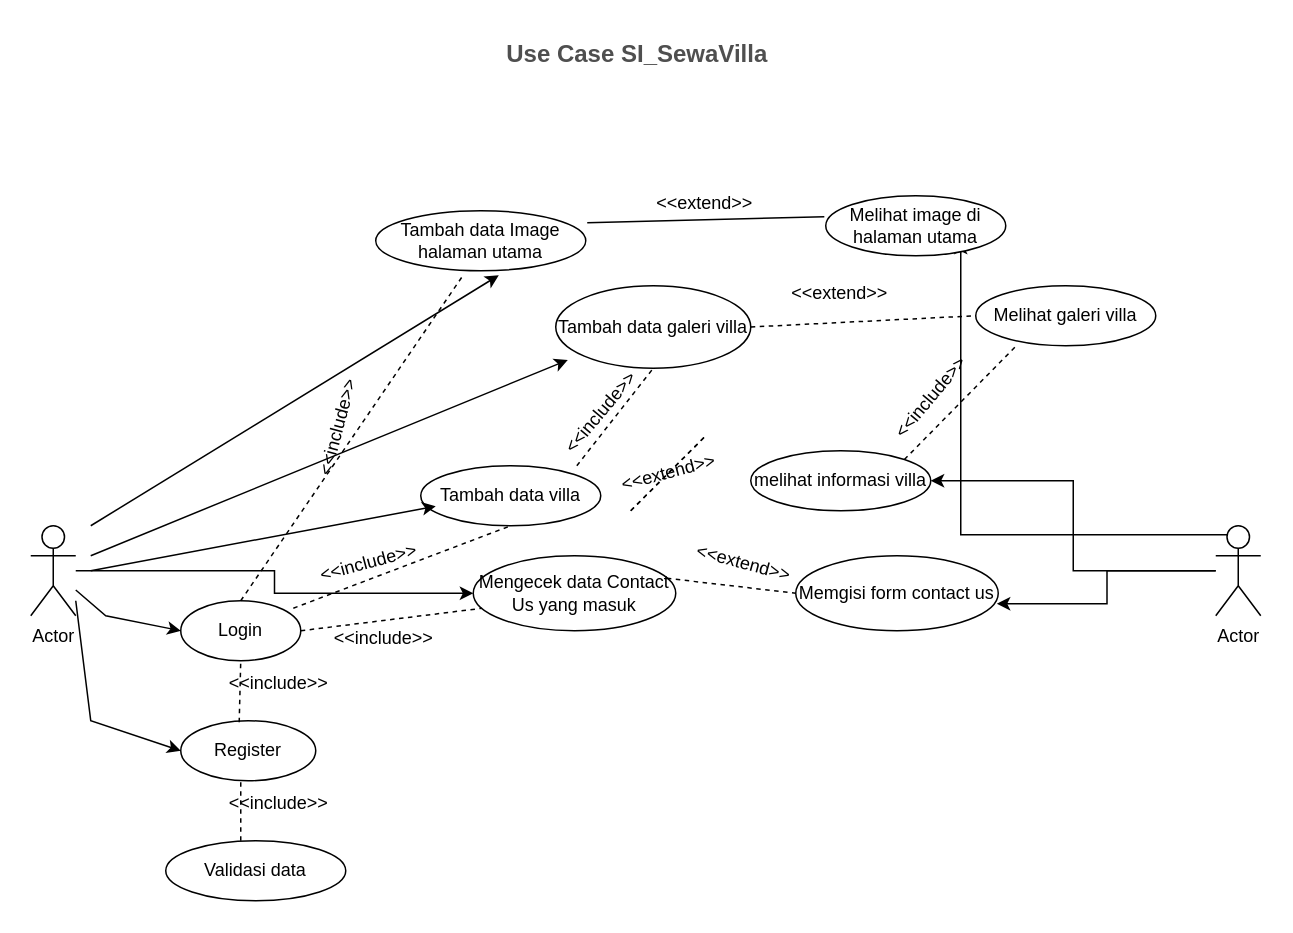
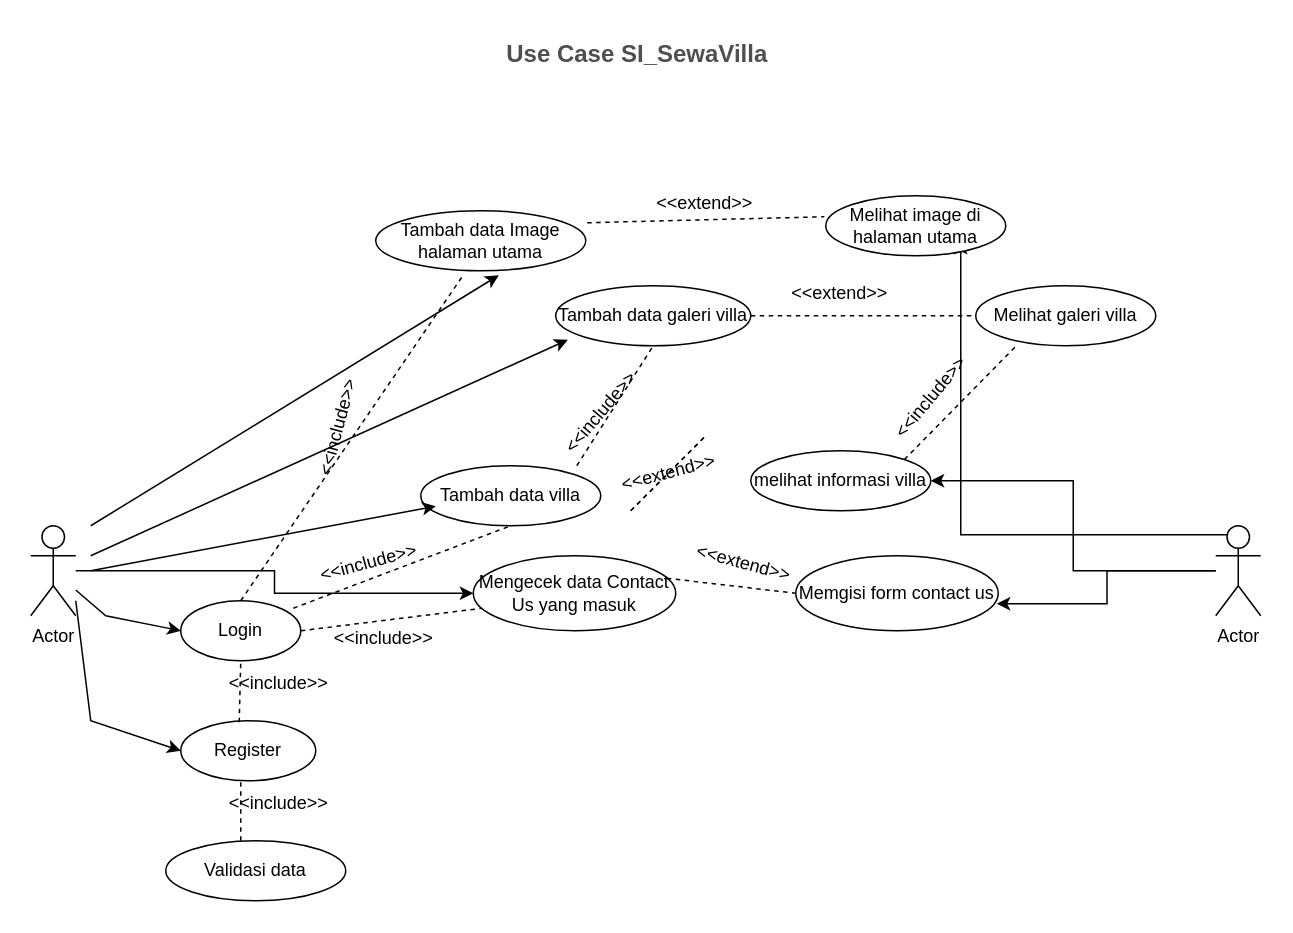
edge "Melihat image di halaman utama" -- "Tambah data Image halaman utama": style solid -> dashed
node "Tambah data galeri villa": size 195x83 -> 195x60
